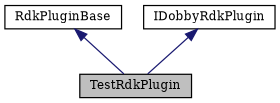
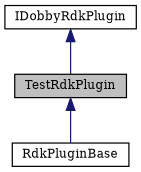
edge "TestRdkPlugin" -> "RdkPluginBase": reversed
